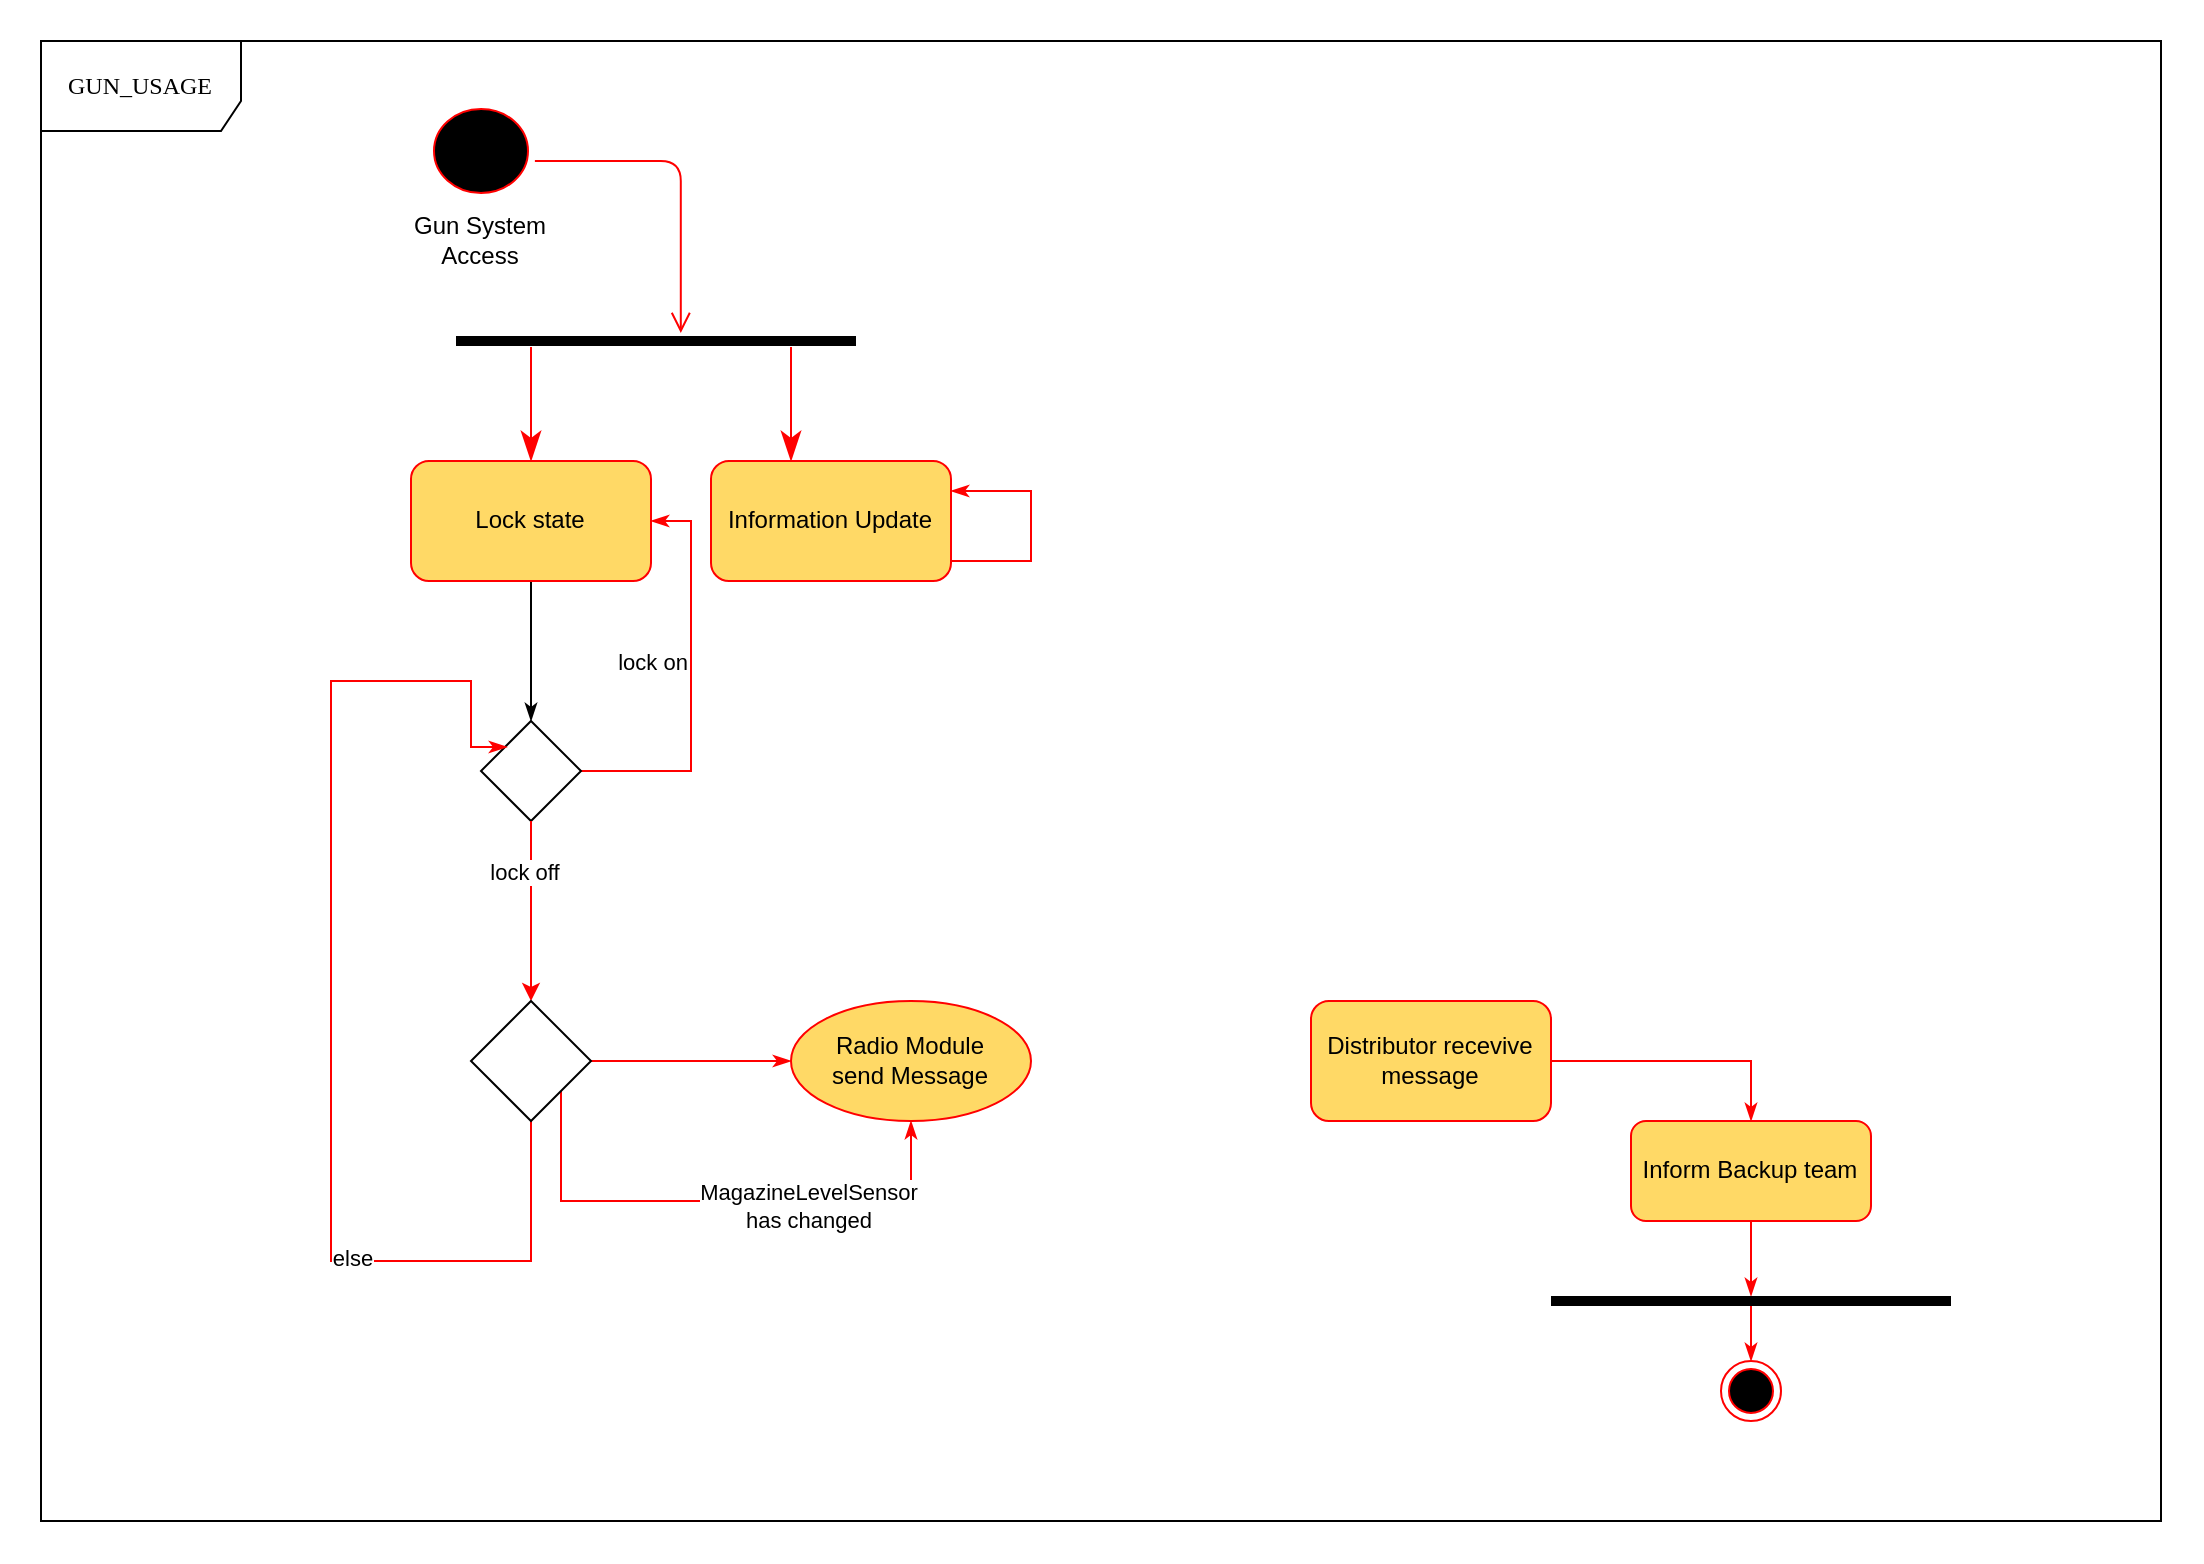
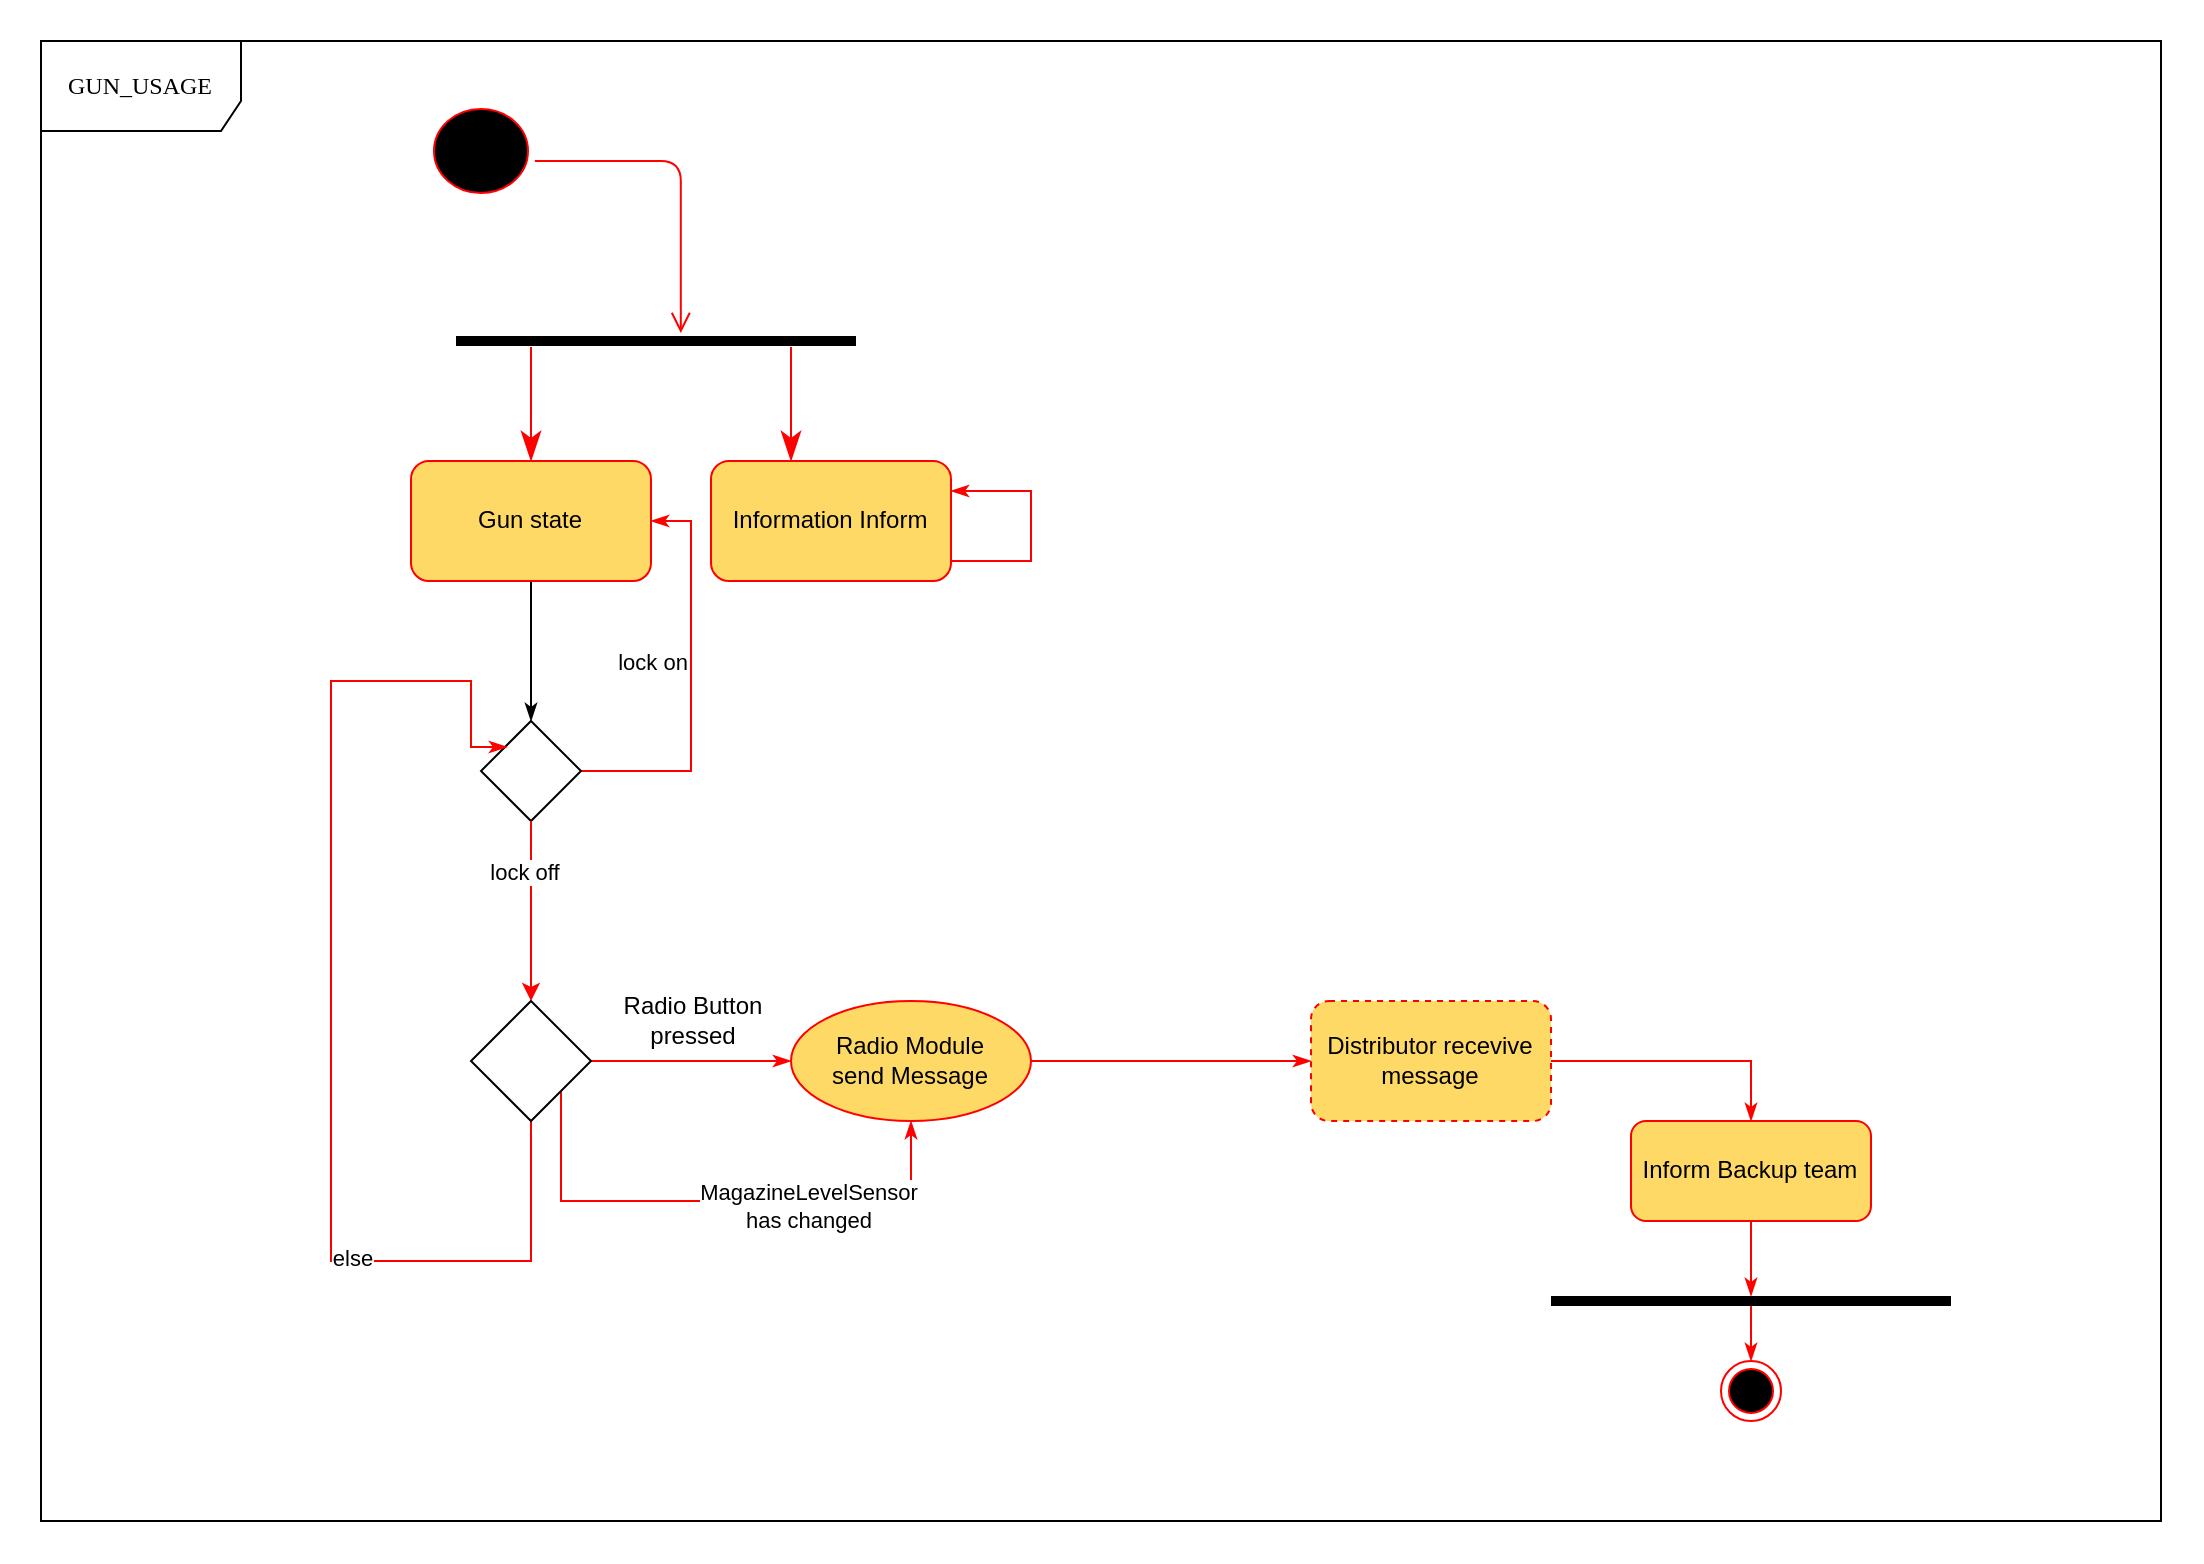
node "Gun System Access": removed
node "Lock state": label "Lock state" -> "Gun state"
node "Information Update": label "Information Update" -> "Information Inform"
node "Radio Button pressed": added
edge "Radio Module send Message" -> "Distributor recevive message": added
node "Distributor recevive message": style solid -> dashed
